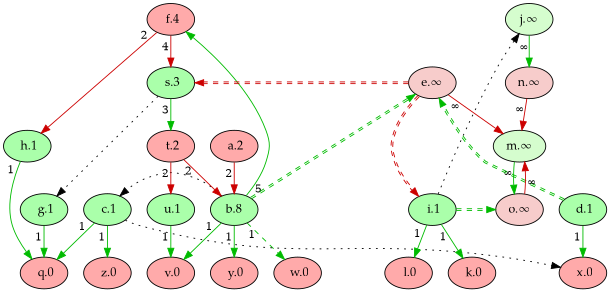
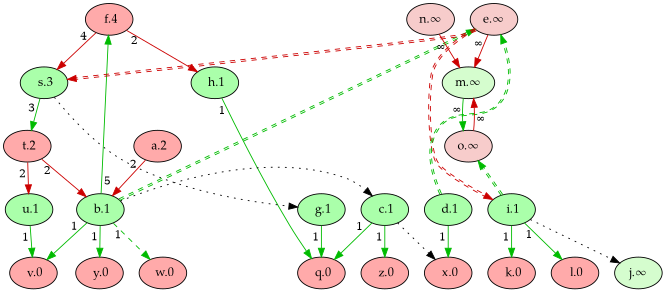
edge "j.∞" -> "n.∞": removed
node "b.8": label "b.8" -> "b.1"
